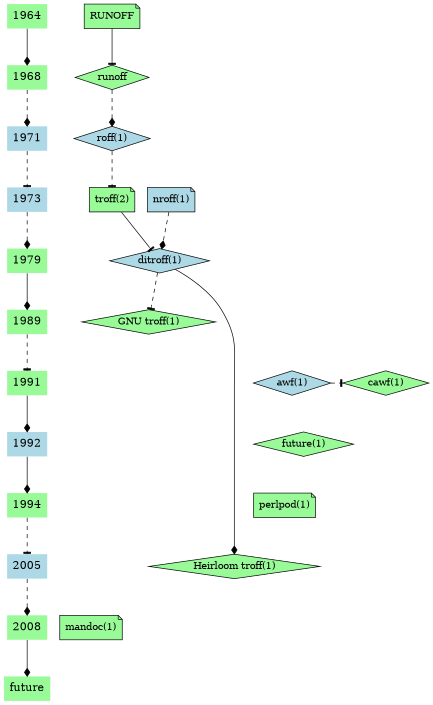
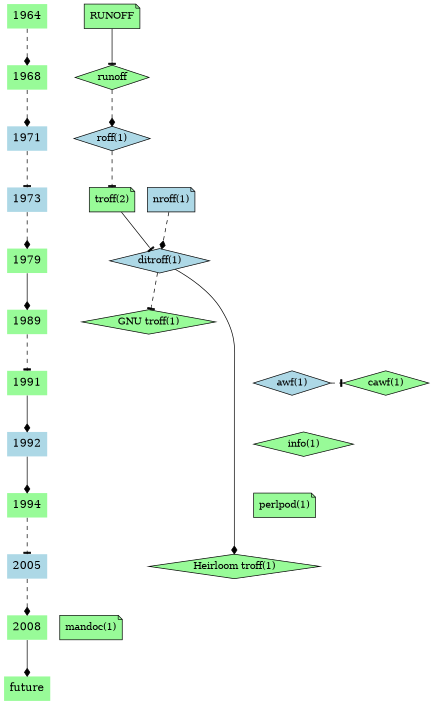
edge "1964" -> "1968": style solid -> dashed
node "future(1)": label "future(1)" -> "info(1)"
